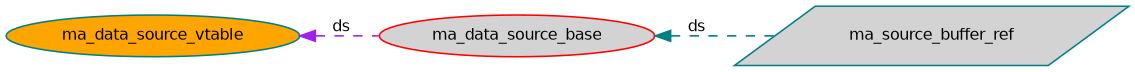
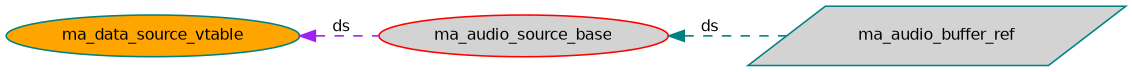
node "ma_data_source_base": label "ma_data_source_base" -> "ma_audio_source_base"
node "ma_source_buffer_ref": label "ma_source_buffer_ref" -> "ma_audio_buffer_ref"
